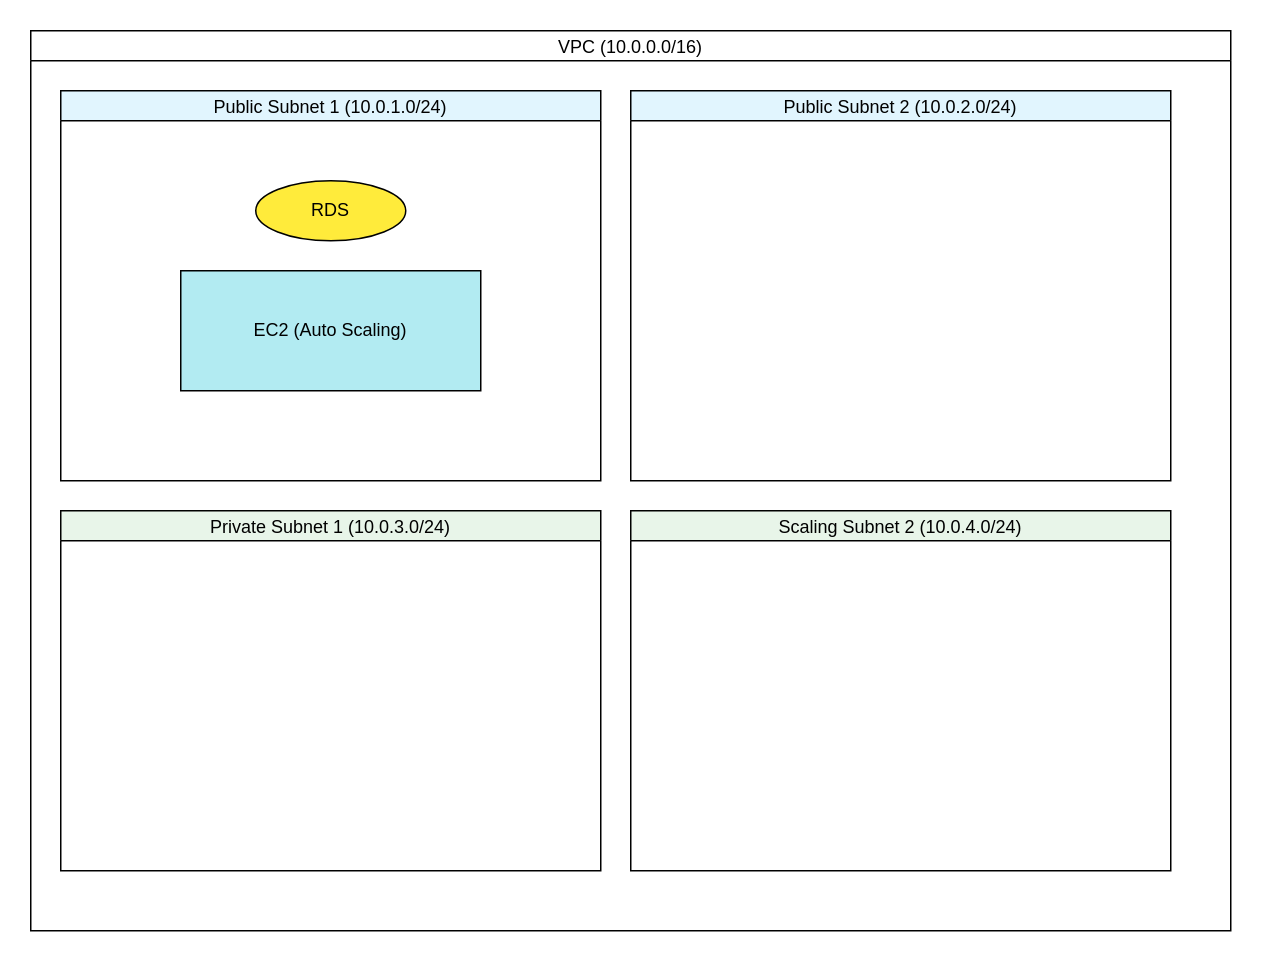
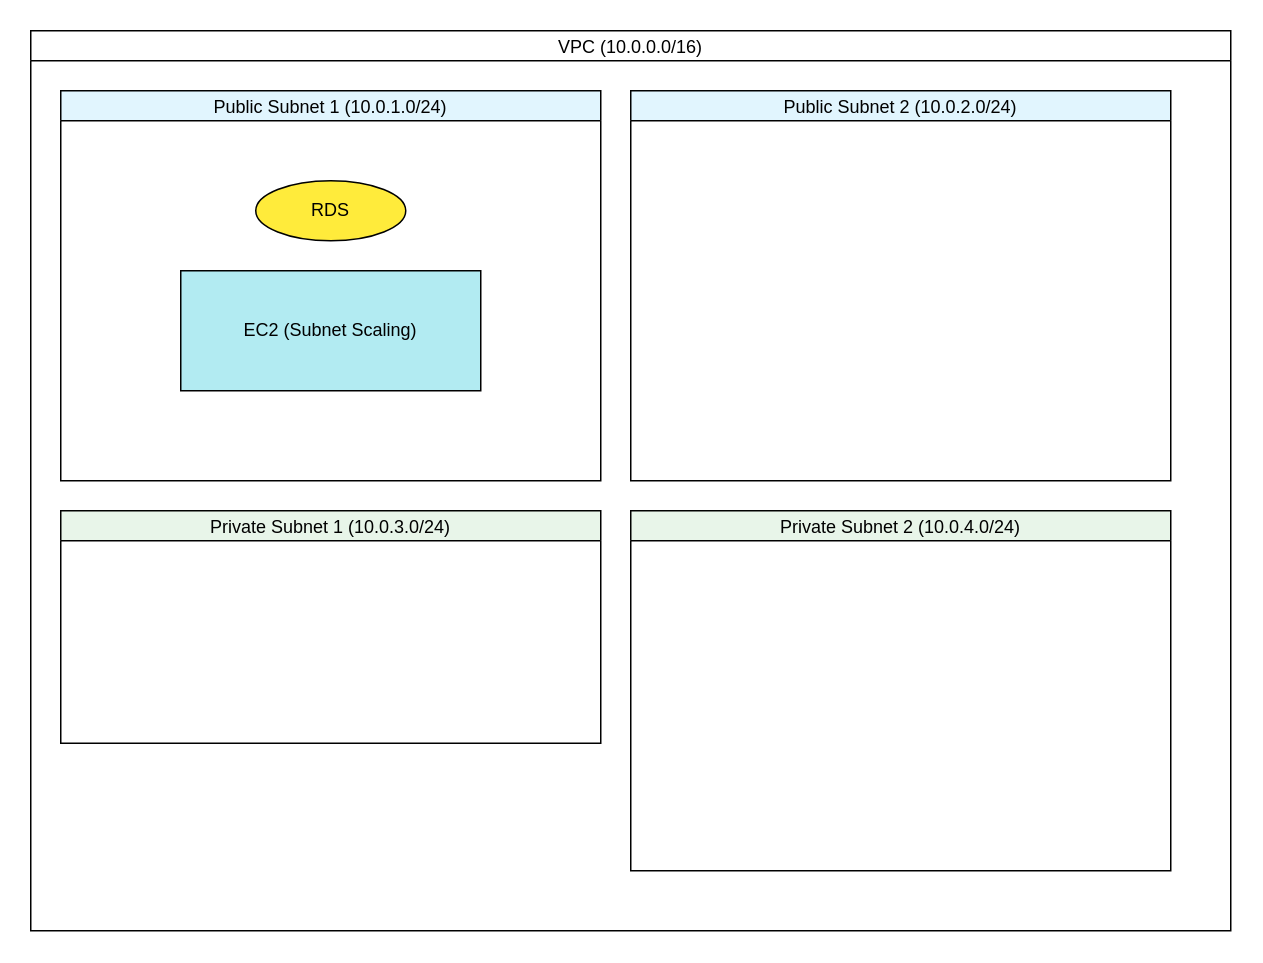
node "EC2 (Auto Scaling)": label "EC2 (Auto Scaling)" -> "EC2 (Subnet Scaling)"
node "Scaling Subnet 2 (10.0.4.0/24)": label "Scaling Subnet 2 (10.0.4.0/24)" -> "Private Subnet 2 (10.0.4.0/24)"
node "Private Subnet 1 (10.0.3.0/24)": size 540x360 -> 540x233
